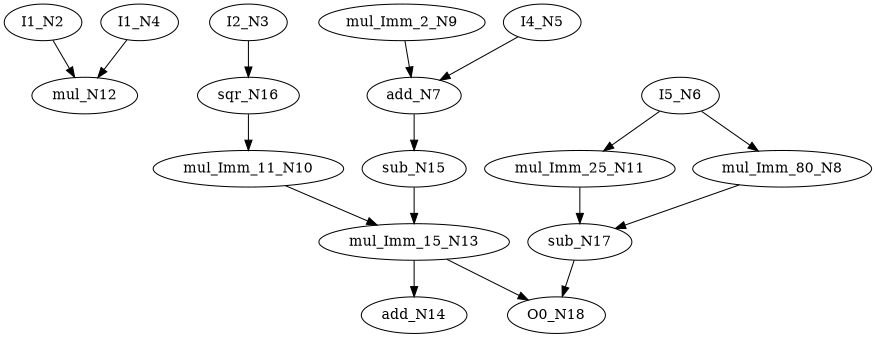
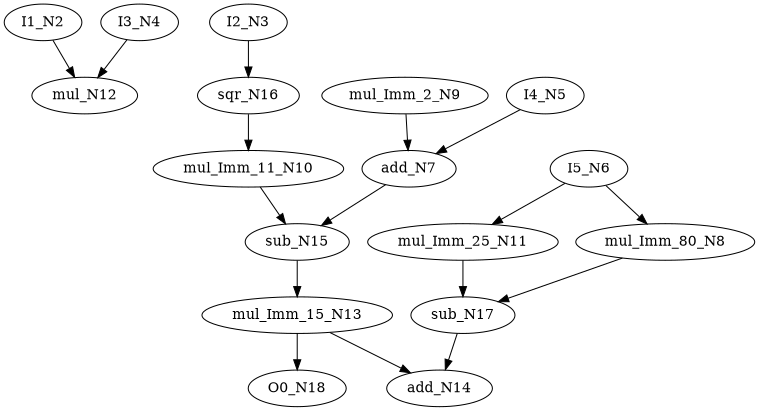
node "I1_N4": label "I1_N4" -> "I3_N4"
edge "mul_Imm_11_N10" -> "mul_Imm_15_N13": now "mul_Imm_11_N10" -> "sub_N15"
edge "sub_N17" -> "O0_N18": now "sub_N17" -> "add_N14"
